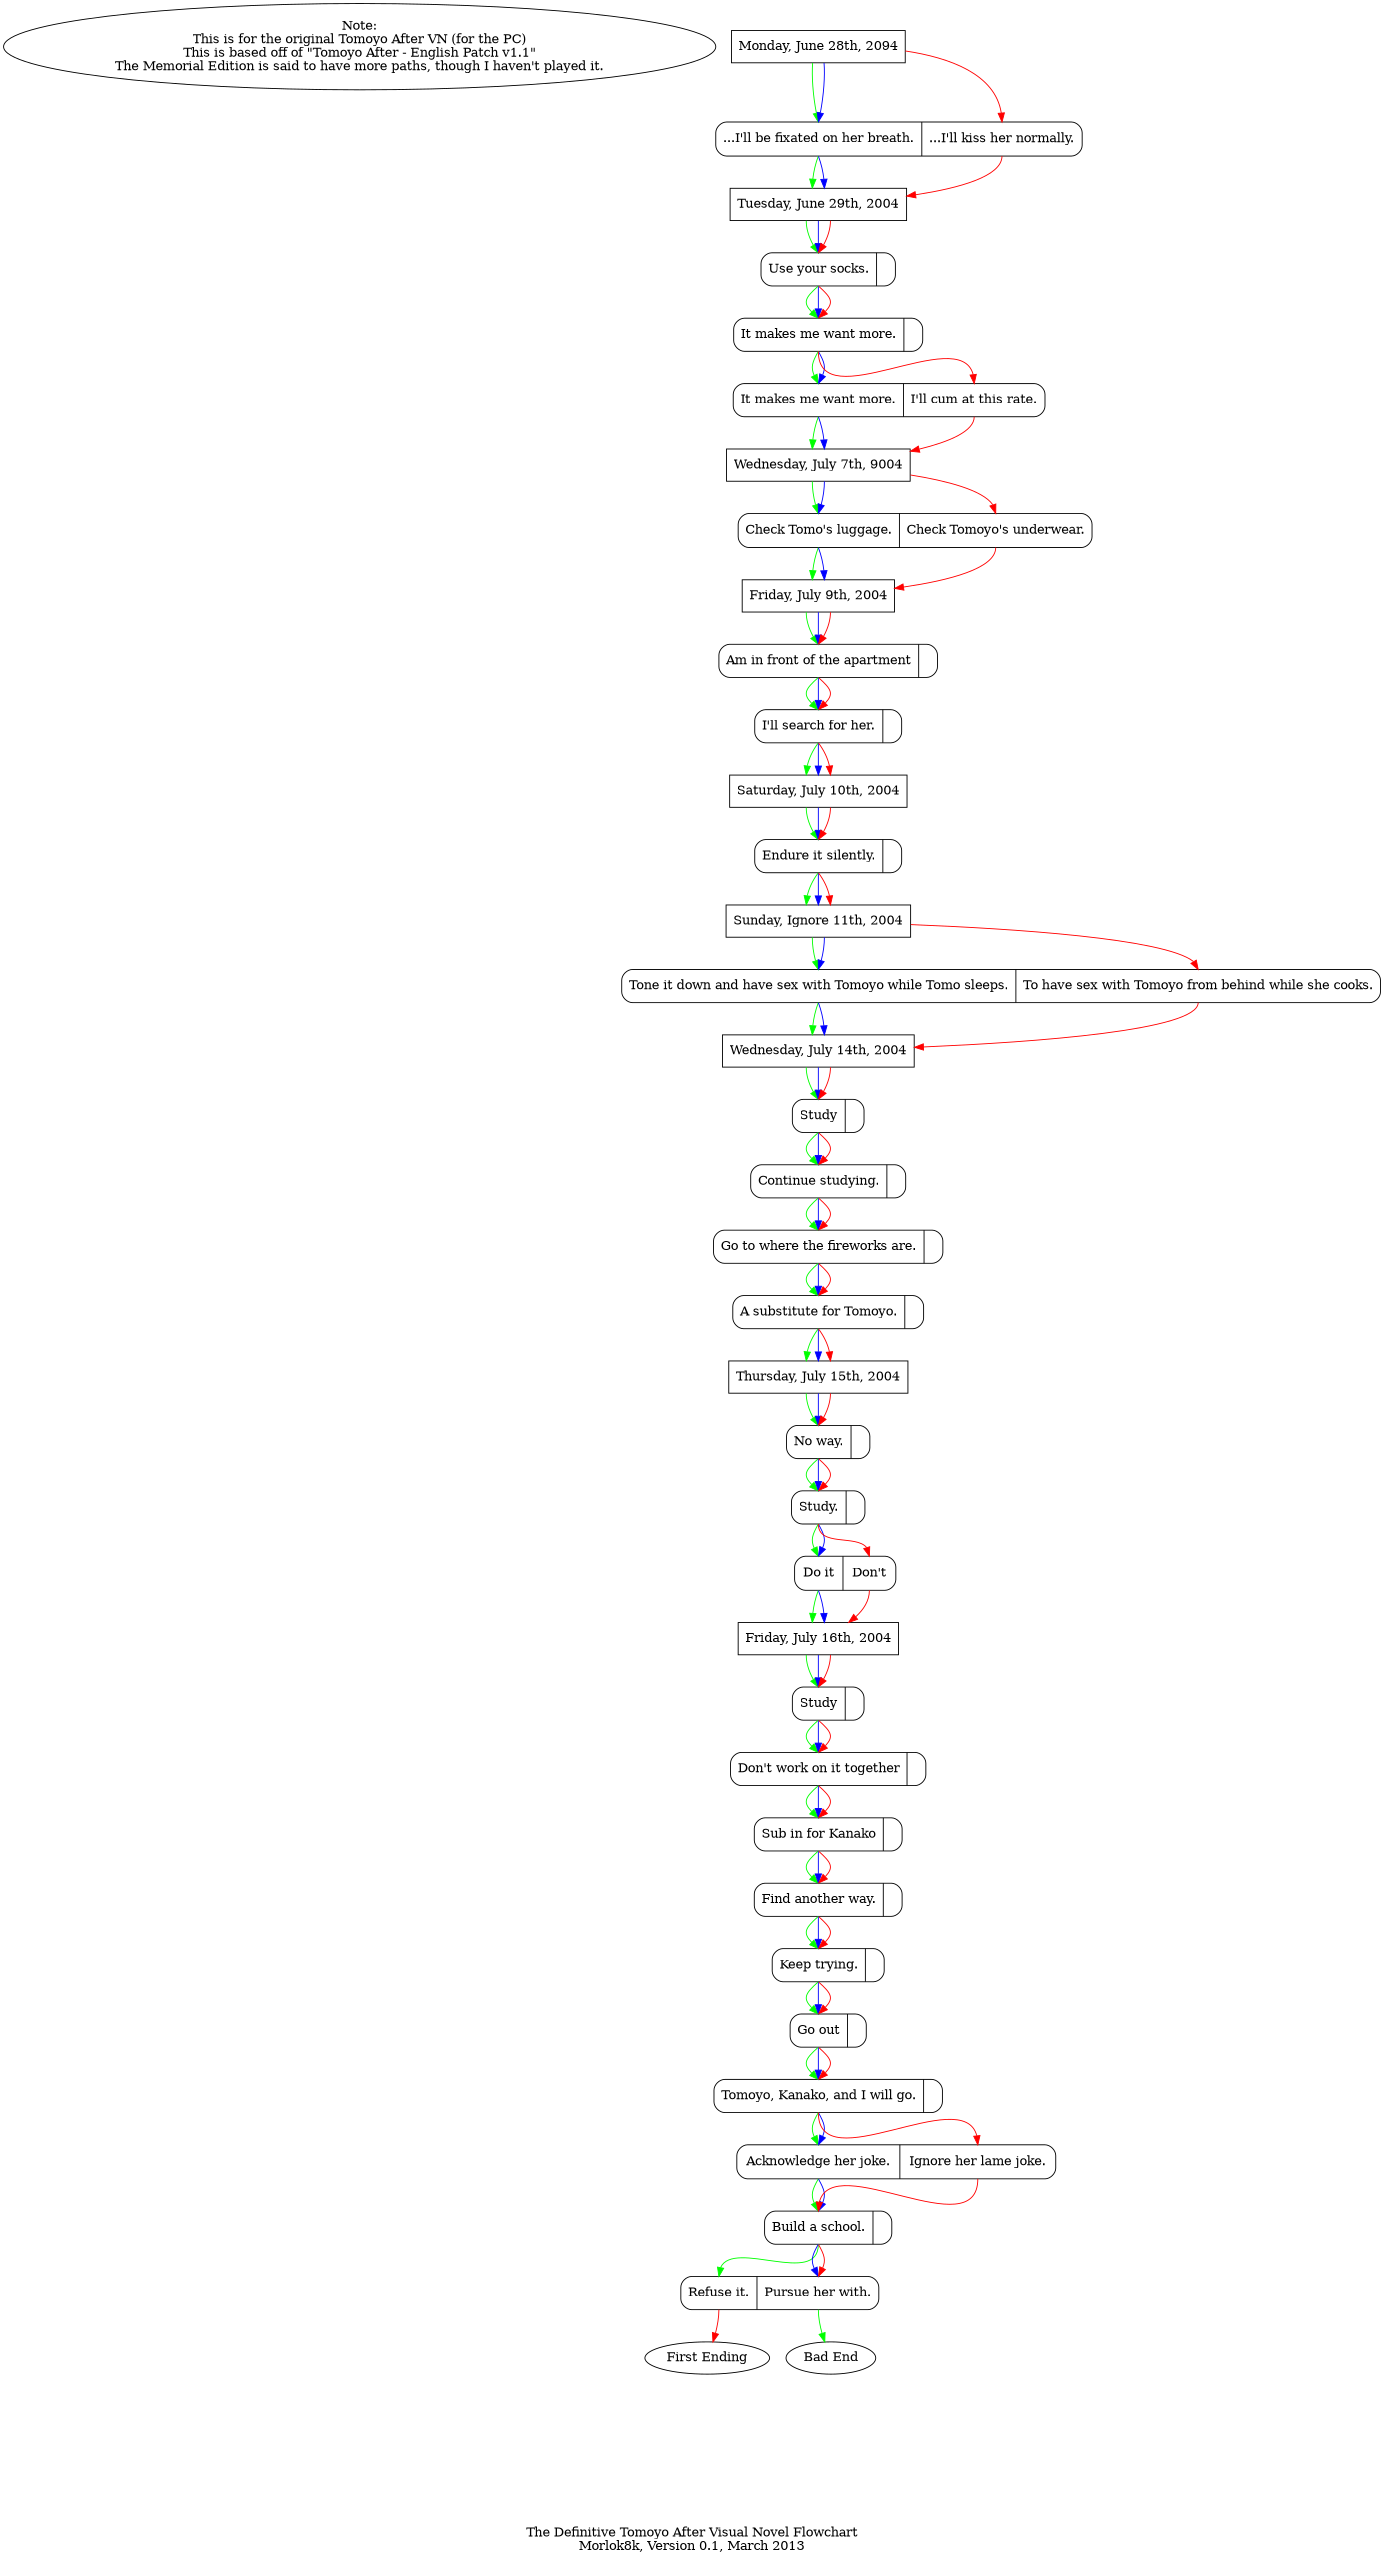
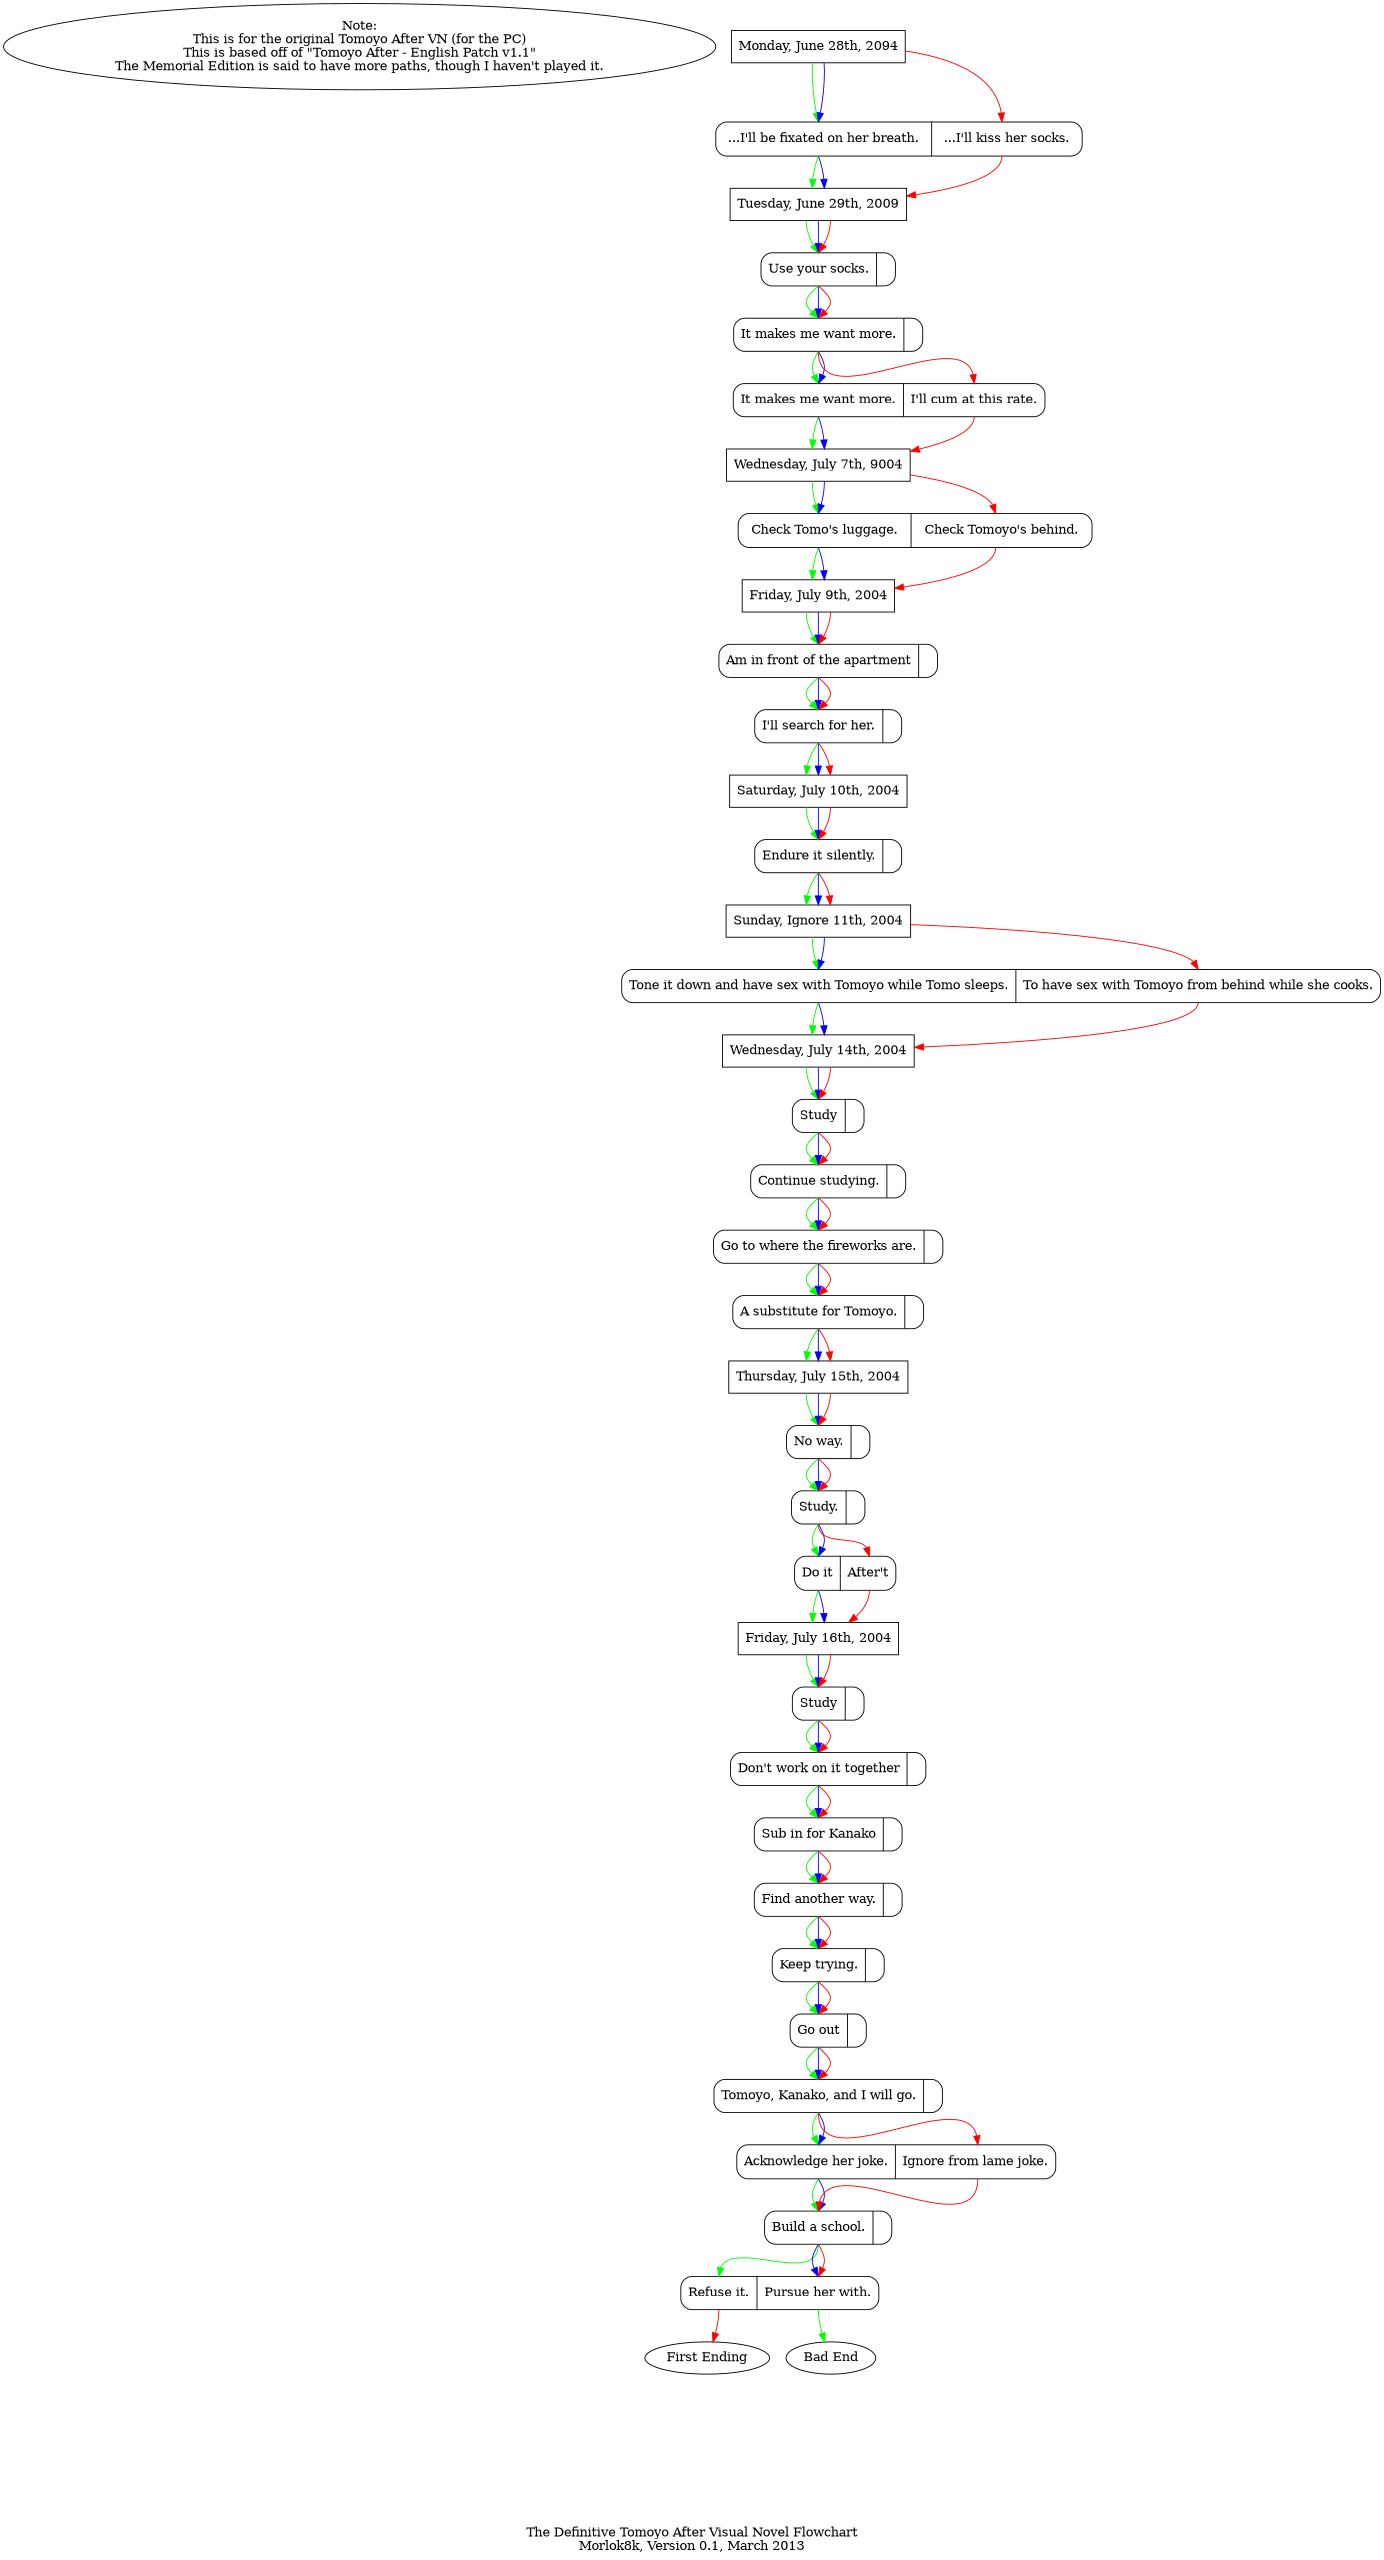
node "...I'll be fixated on her breath.": text "...I'll kiss her normally." -> "...I'll kiss her socks."
node "Tuesday, June 29th, 2004": label "Tuesday, June 29th, 2004" -> "Tuesday, June 29th, 2009"
node "Check Tomo's luggage.": text "Check Tomoyo's underwear." -> "Check Tomoyo's behind."
node "Do it": text "Don't" -> "After't"
node "Acknowledge her joke.": text "Ignore her lame joke." -> "Ignore from lame joke."
